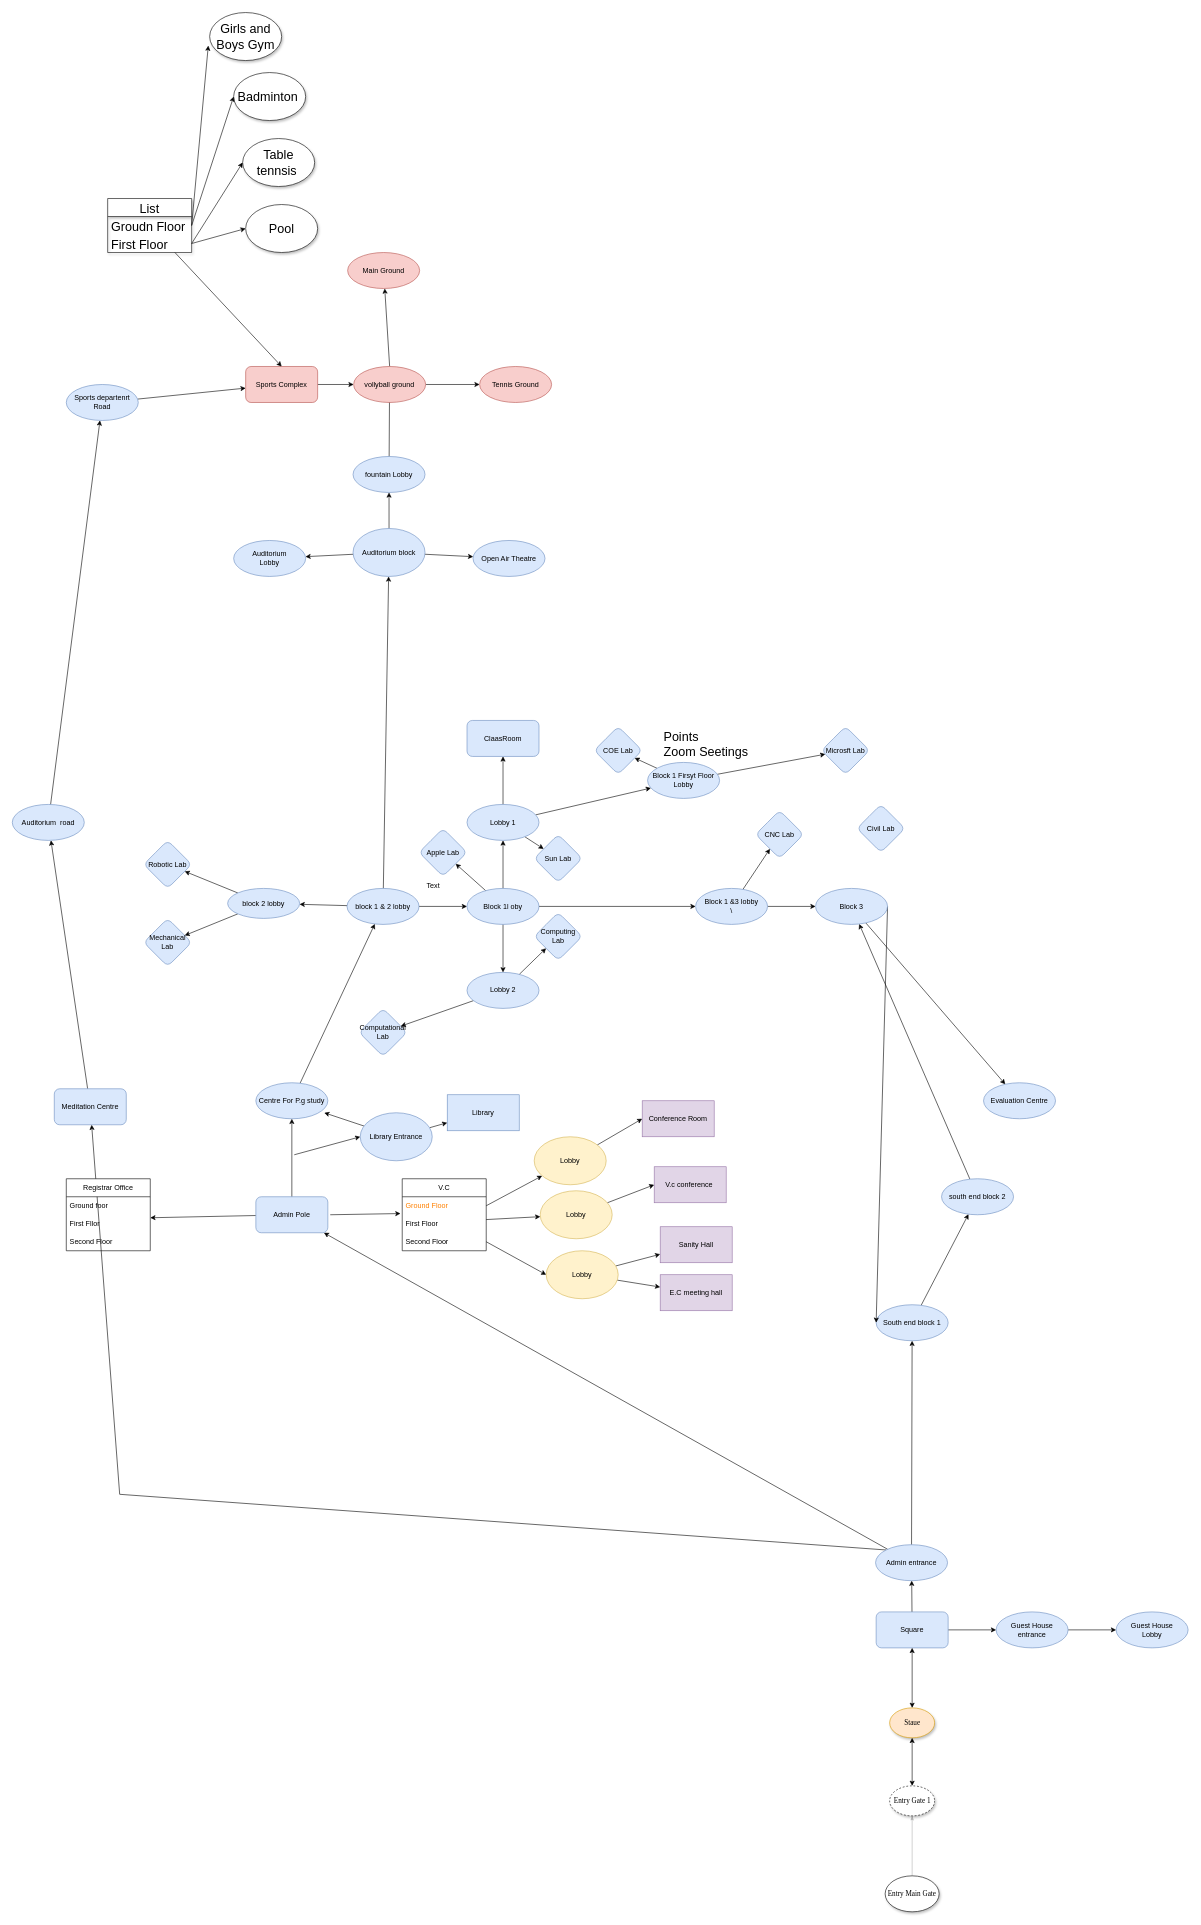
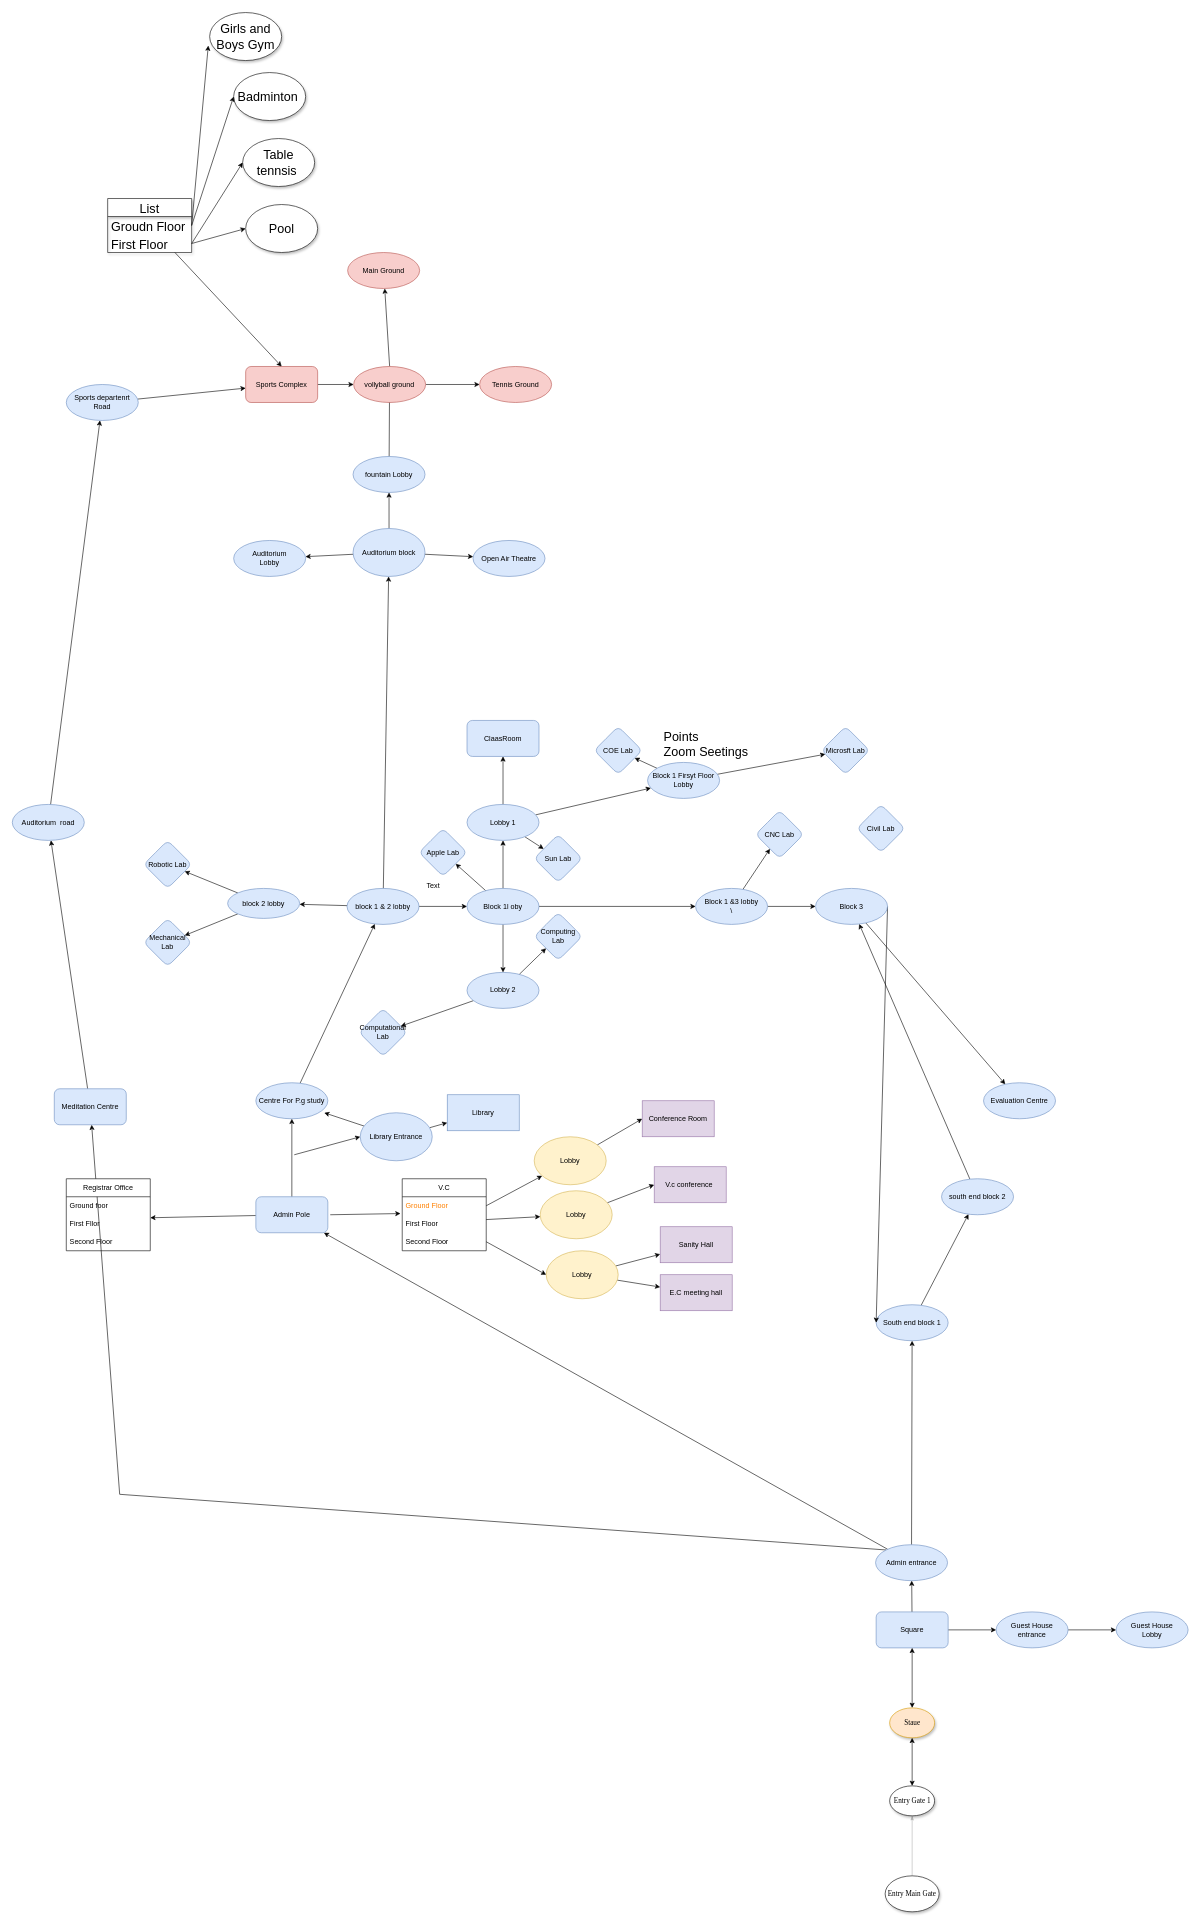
node "Entry Gate 1": style dashed -> solid
